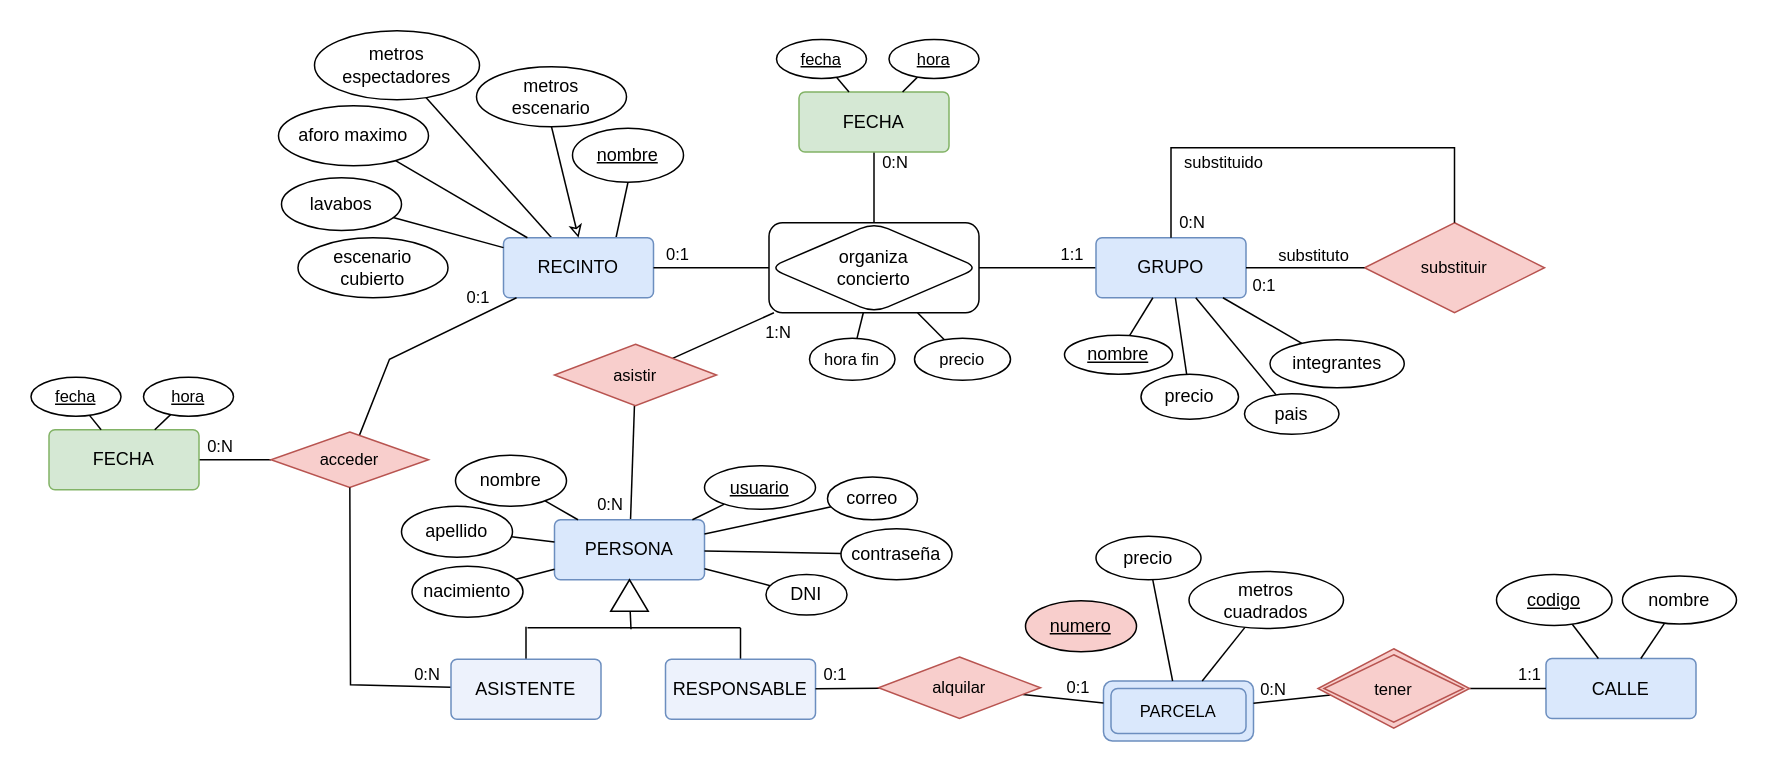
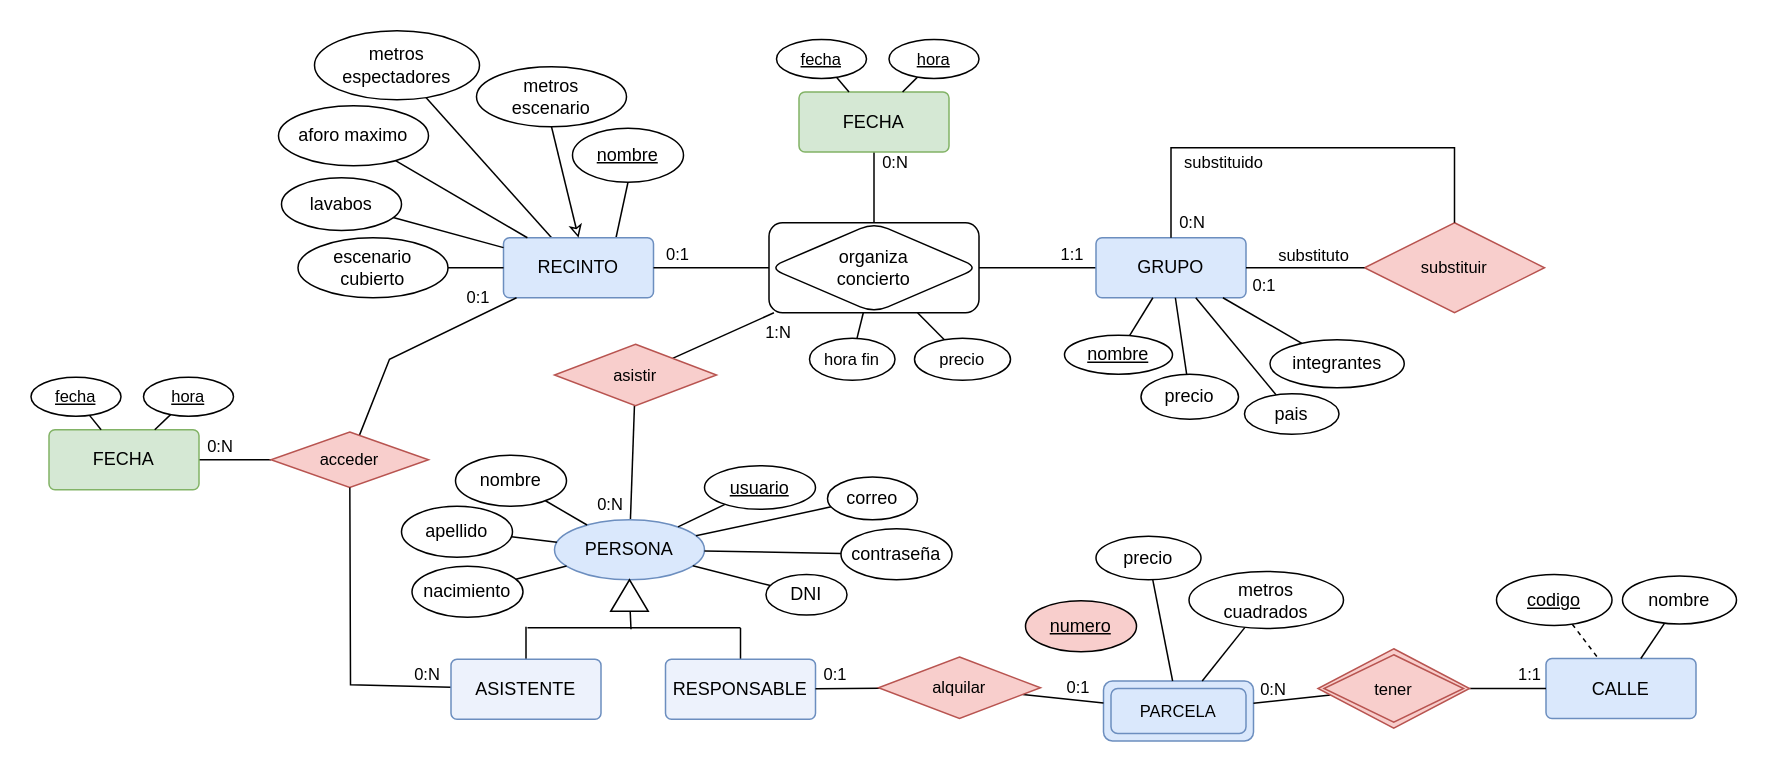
edge "escenario cubierto" -- "RECINTO": added
node "PERSONA": shape rounded rectangle -> ellipse
edge "codigo" -- "CALLE": style solid -> dashed
